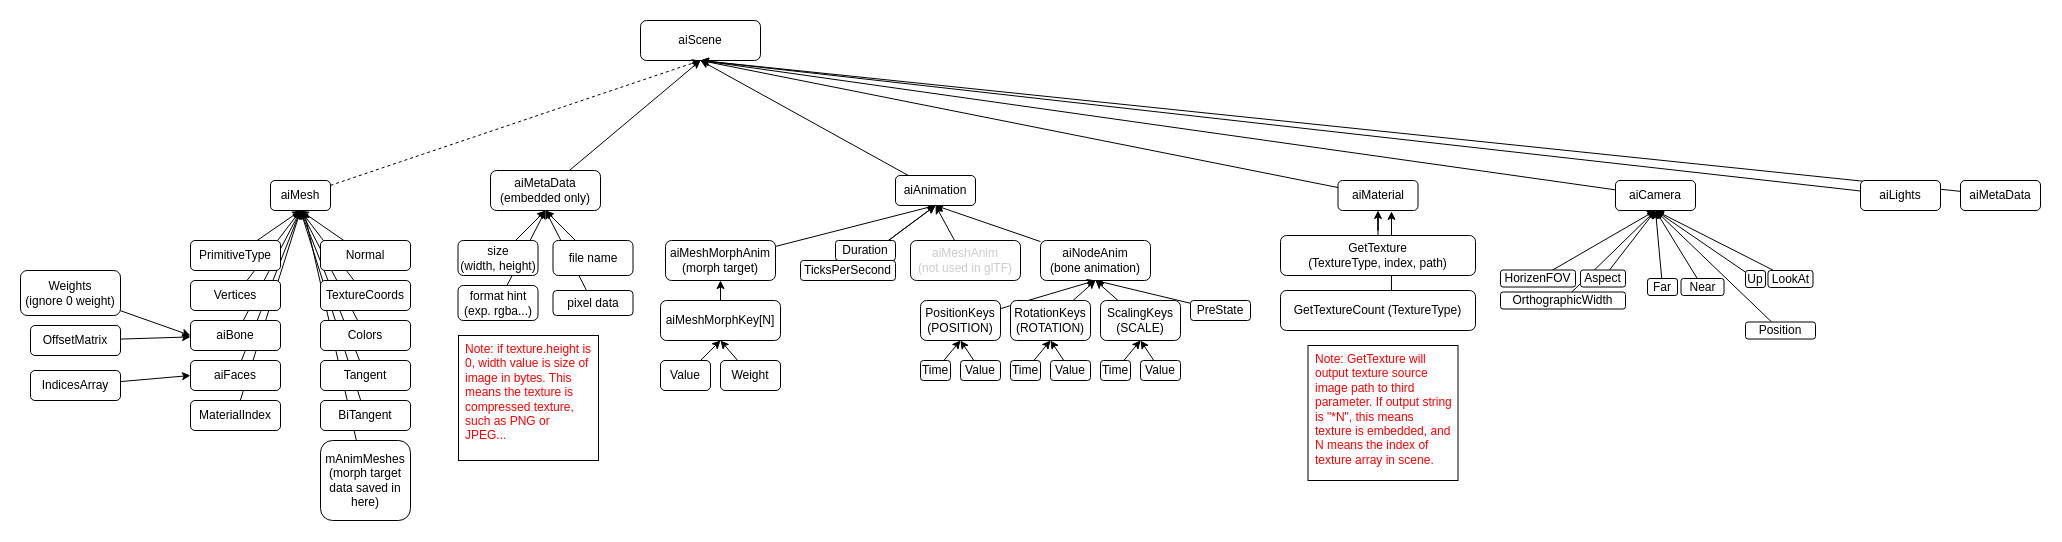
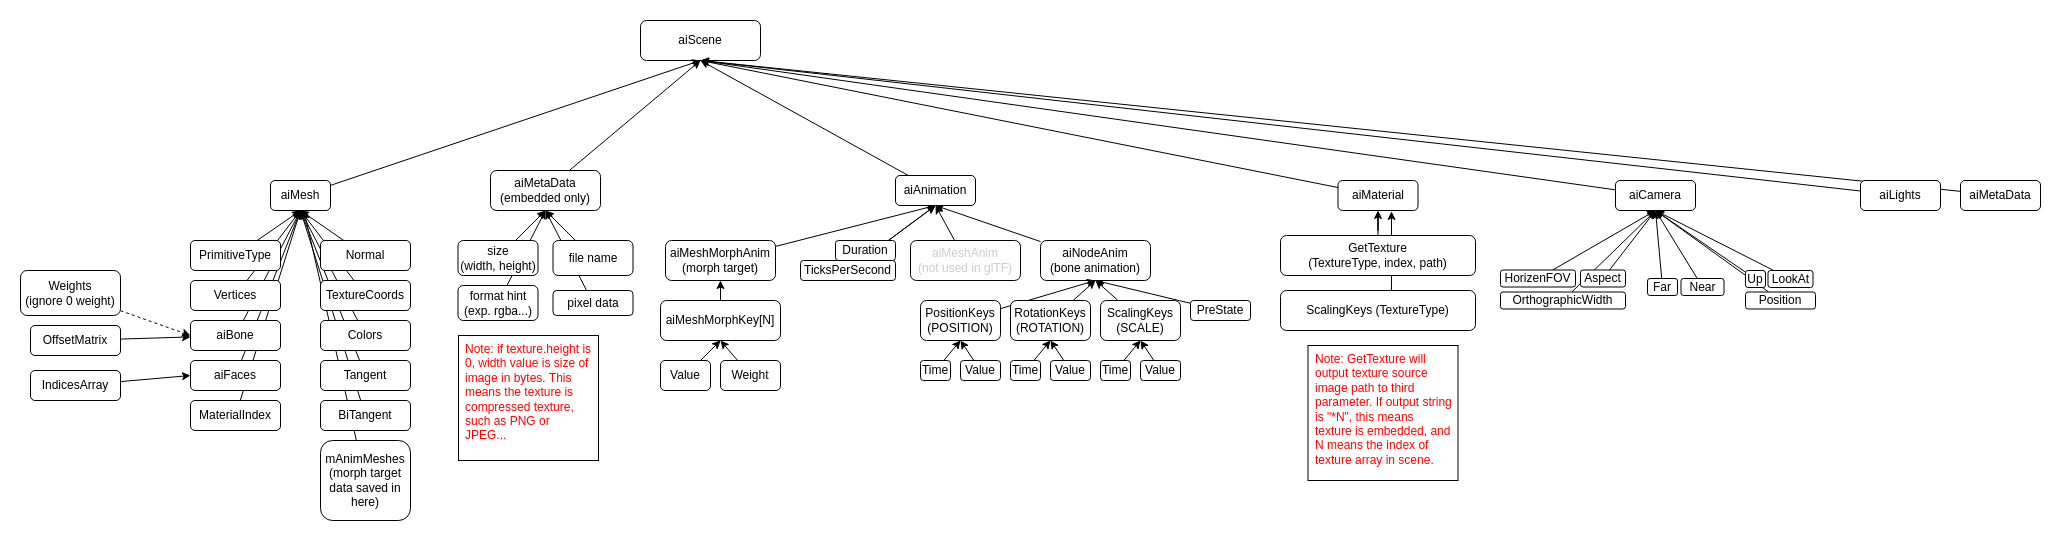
edge "aiMesh" -> "aiScene": style dashed -> solid
node "GetTextureCount (TextureType)": label "GetTextureCount (TextureType)" -> "ScalingKeys (TextureType)"
edge "Weights (ignore 0 weight)" -> "aiBone": style solid -> dashed
node "Position": moved (1781, 331) -> (1781, 301)
